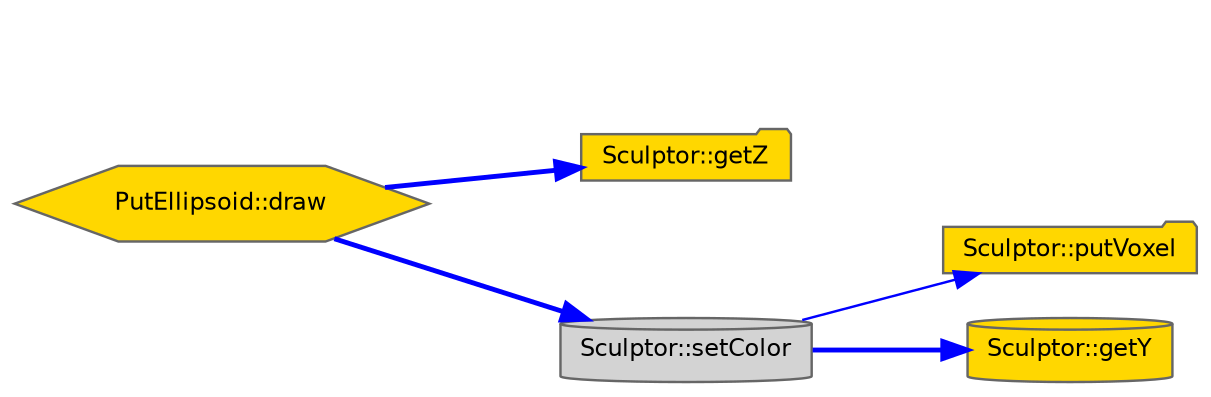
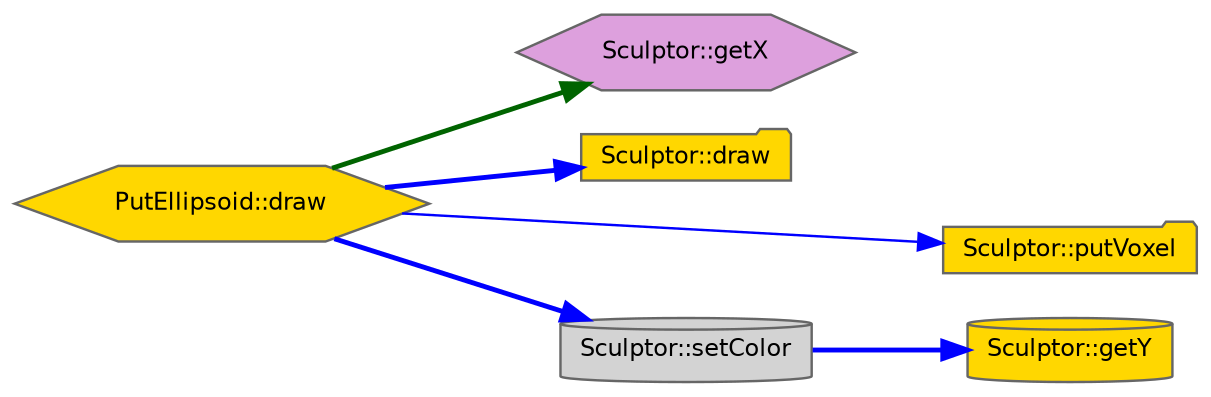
node "Sculptor::getX": added
node "Sculptor::getZ": label "Sculptor::getZ" -> "Sculptor::draw"
edge "Sculptor::setColor" -> "Sculptor::putVoxel": now "PutEllipsoid::draw" -> "Sculptor::putVoxel"
